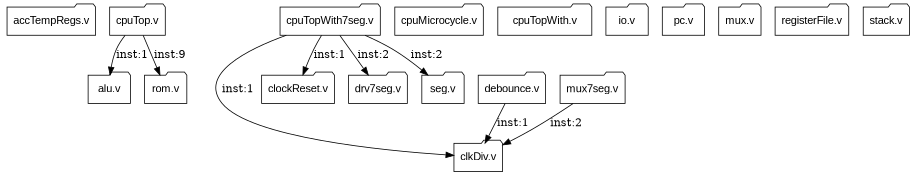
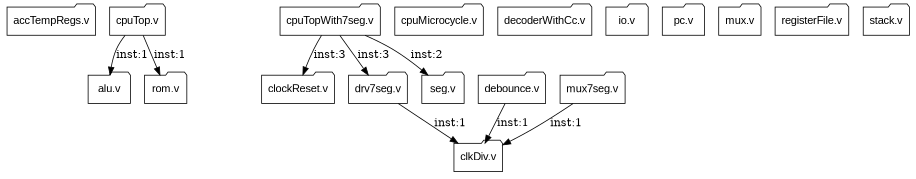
node "cpuTopWith.v": label "cpuTopWith.v" -> "decoderWithCc.v"
edge "cpuTop.v" -> "rom.v": label "inst:9" -> "inst:1"
edge "cpuTopWith7seg.v" -> "clockReset.v": label "inst:1" -> "inst:3"
edge "cpuTopWith7seg.v" -> "drv7seg.v": label "inst:2" -> "inst:3"
edge "mux7seg.v" -> "clkDiv.v": label "inst:2" -> "inst:1"
edge "cpuTopWith7seg.v" -> "clkDiv.v": now "drv7seg.v" -> "clkDiv.v"
